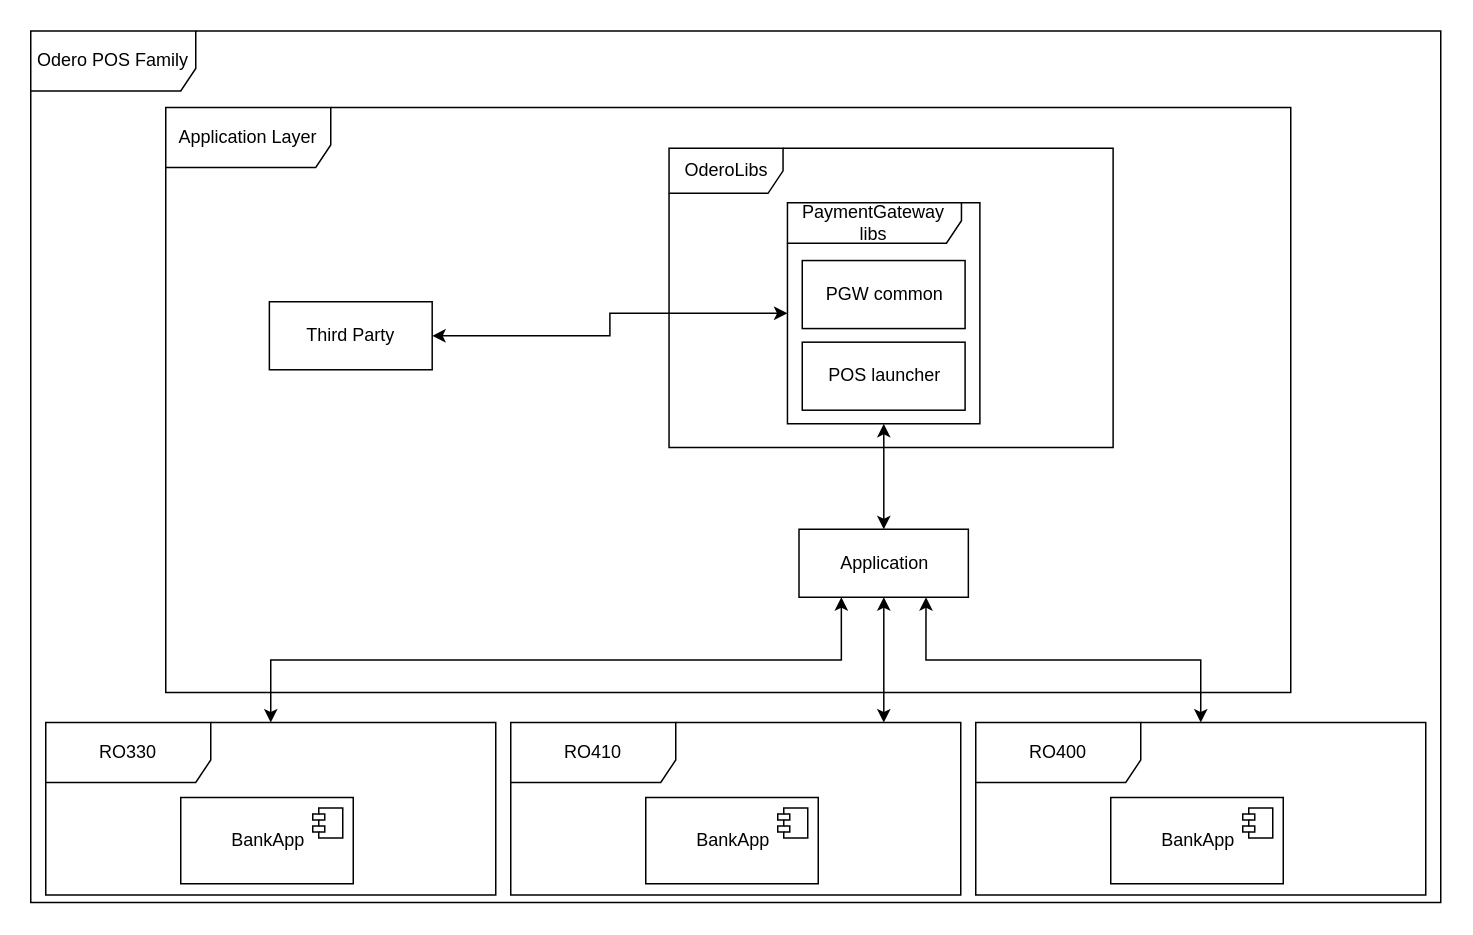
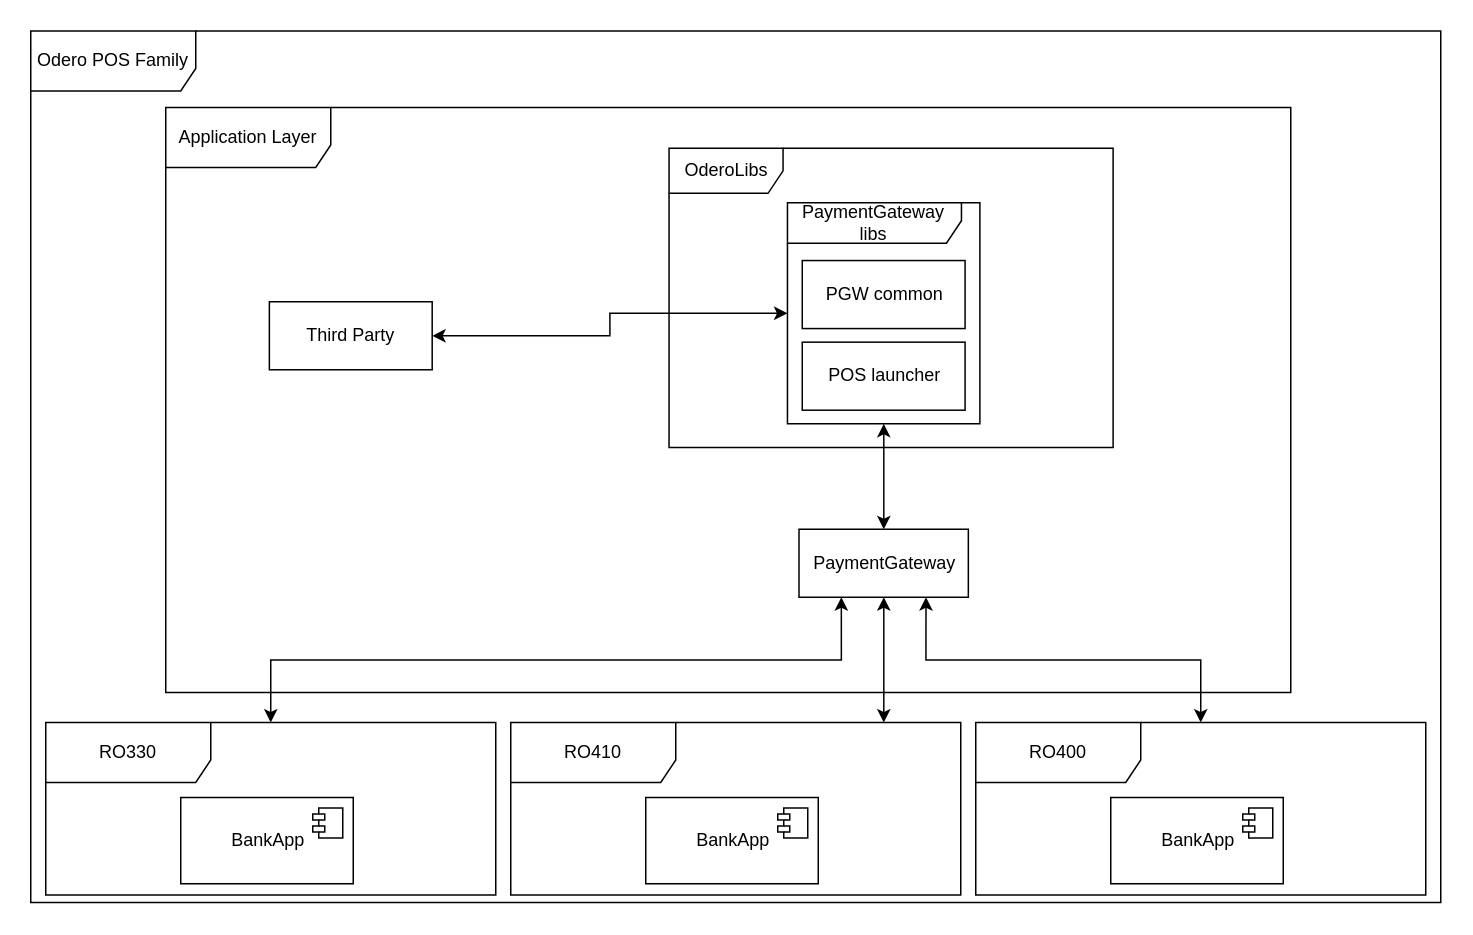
node "Application": label "Application" -> "PaymentGateway"
